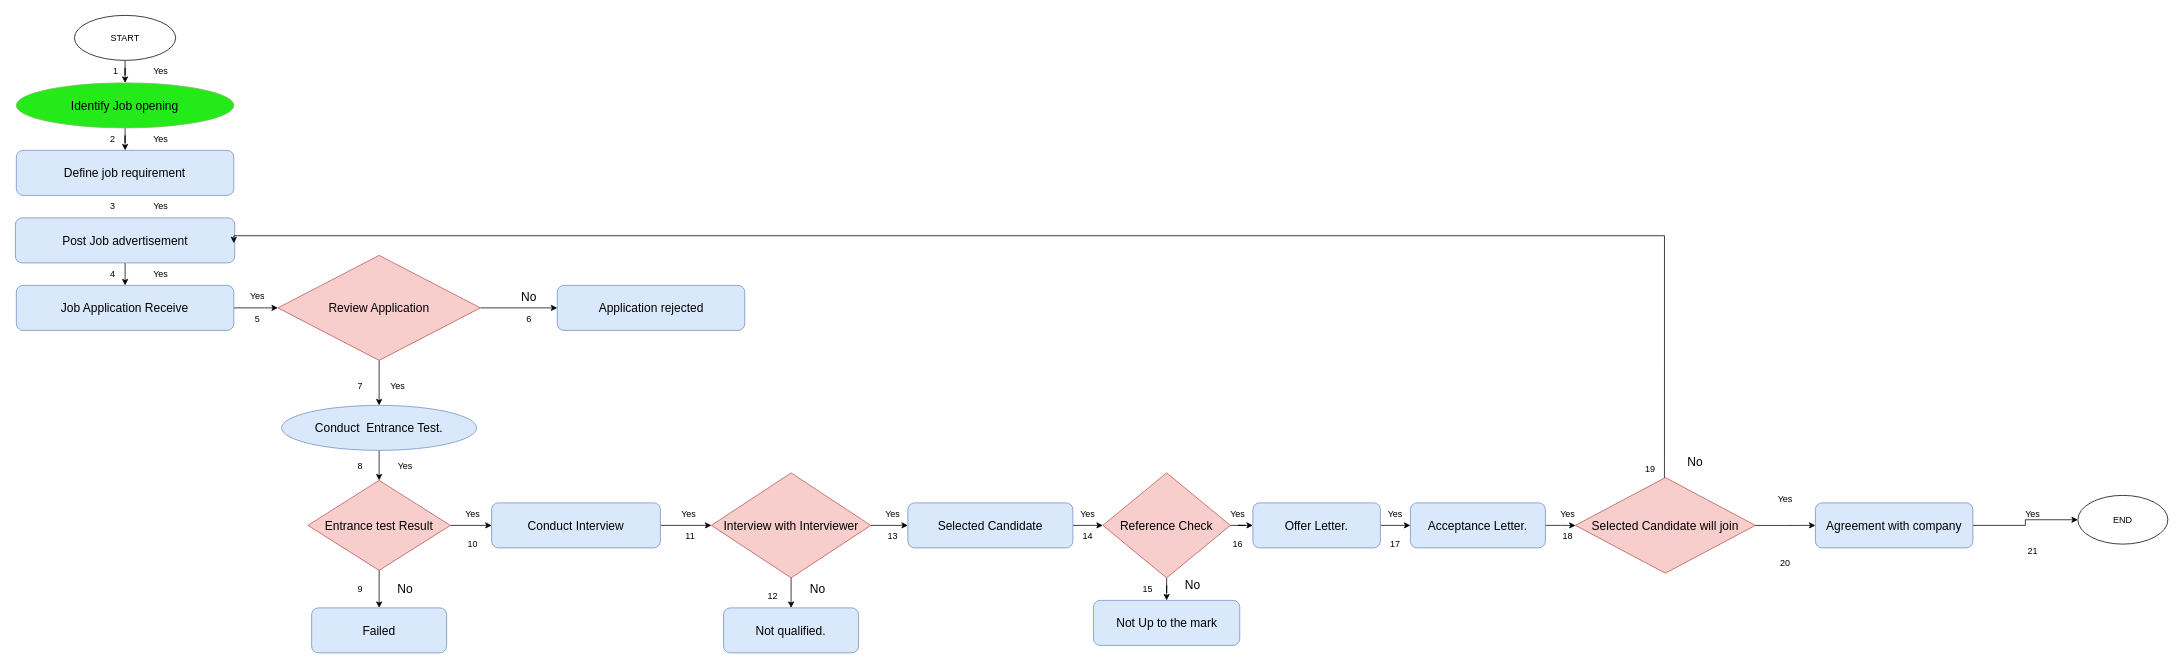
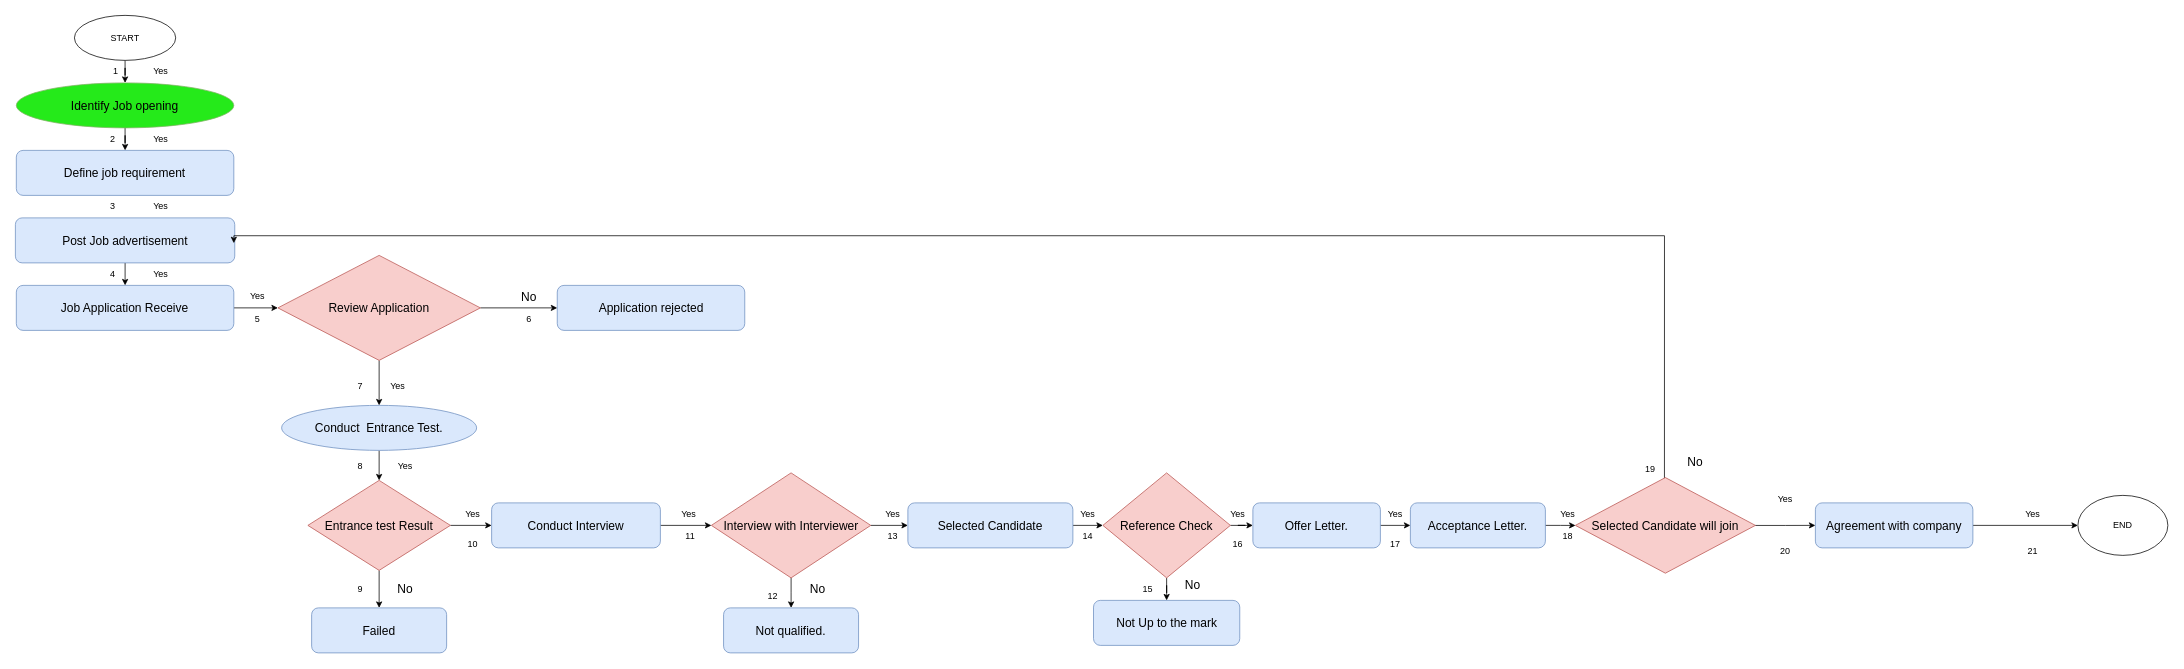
node "END": size 90x49 -> 90x60
node "20": moved (1785, 563) -> (1785, 552)
